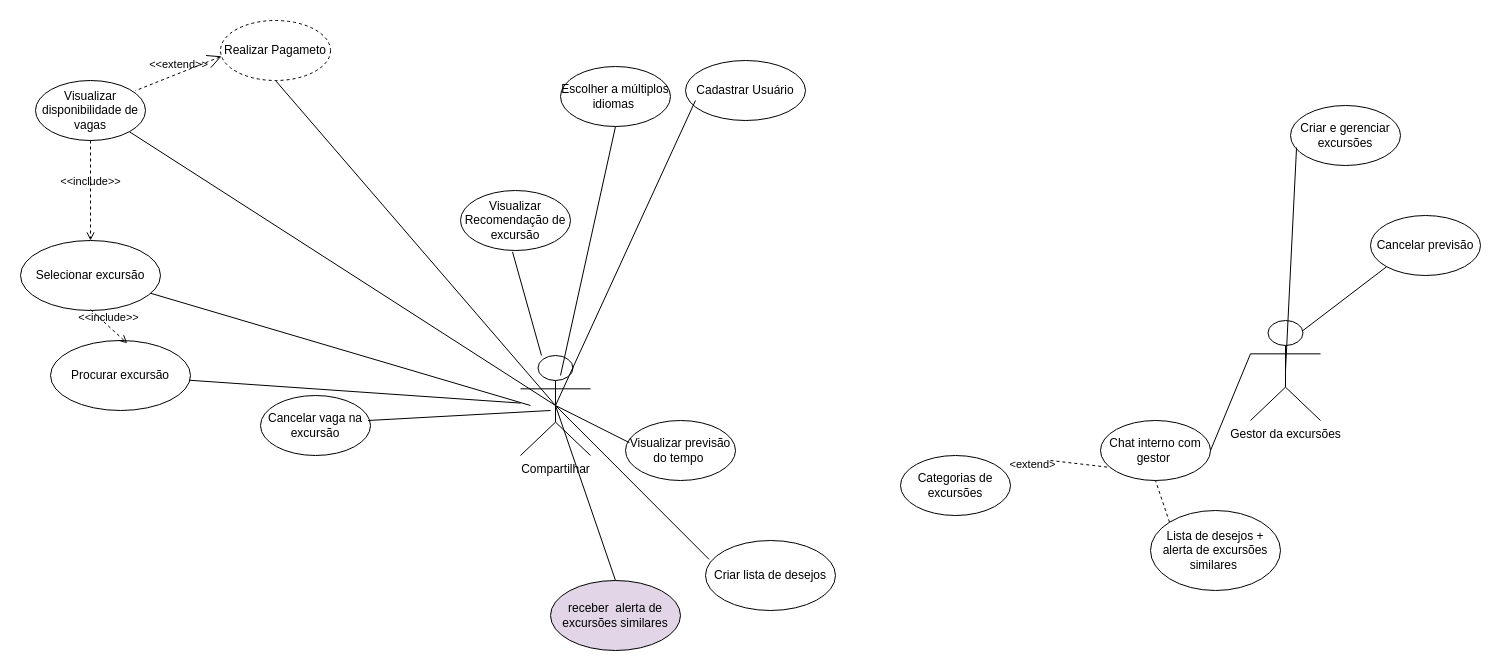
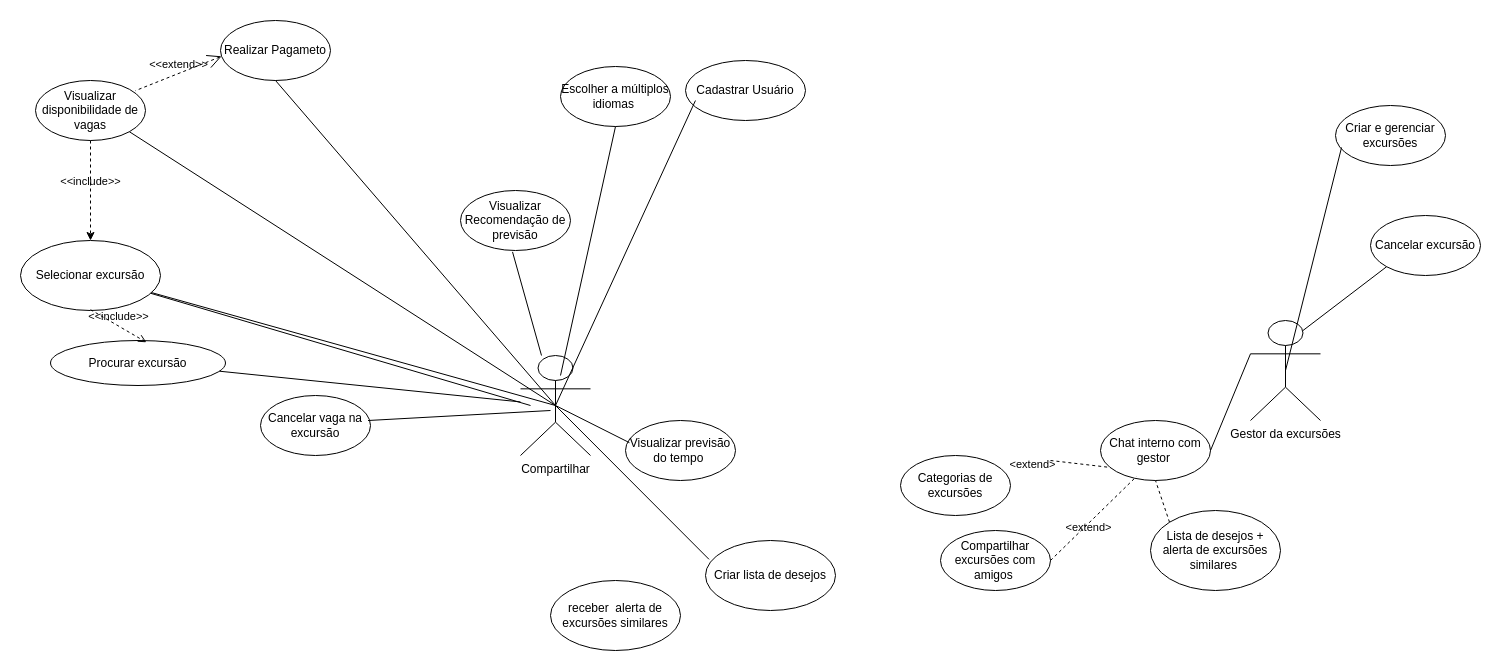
node "Realizar Pagameto": style dashed -> solid
node "Criar e gerenciar excursões": moved (1346, 136) -> (1391, 136)
node "Visualizar Recomendação de excursão": label "Visualizar Recomendação de excursão" -> "Visualizar Recomendação de previsão"
edge "Visualizar disponibilidade de vagas" -> "Selecionar excursão": arrowhead open -> classic
node "Cancelar previsão": label "Cancelar previsão" -> "Cancelar excursão"
node "Procurar excursão": size 140x70 -> 175x45
edge "Compartilhar" -- "receber alerta de excursões similares": now "Compartilhar" -- "Selecionar excursão"
edge "Chat interno com gestor" -- "Compartilhar excursões com amigos": added, label "<extend>"
node "Compartilhar excursões com amigos": added
node "receber alerta de excursões similares": fillcolor #e1d5e7 -> #ffffff
